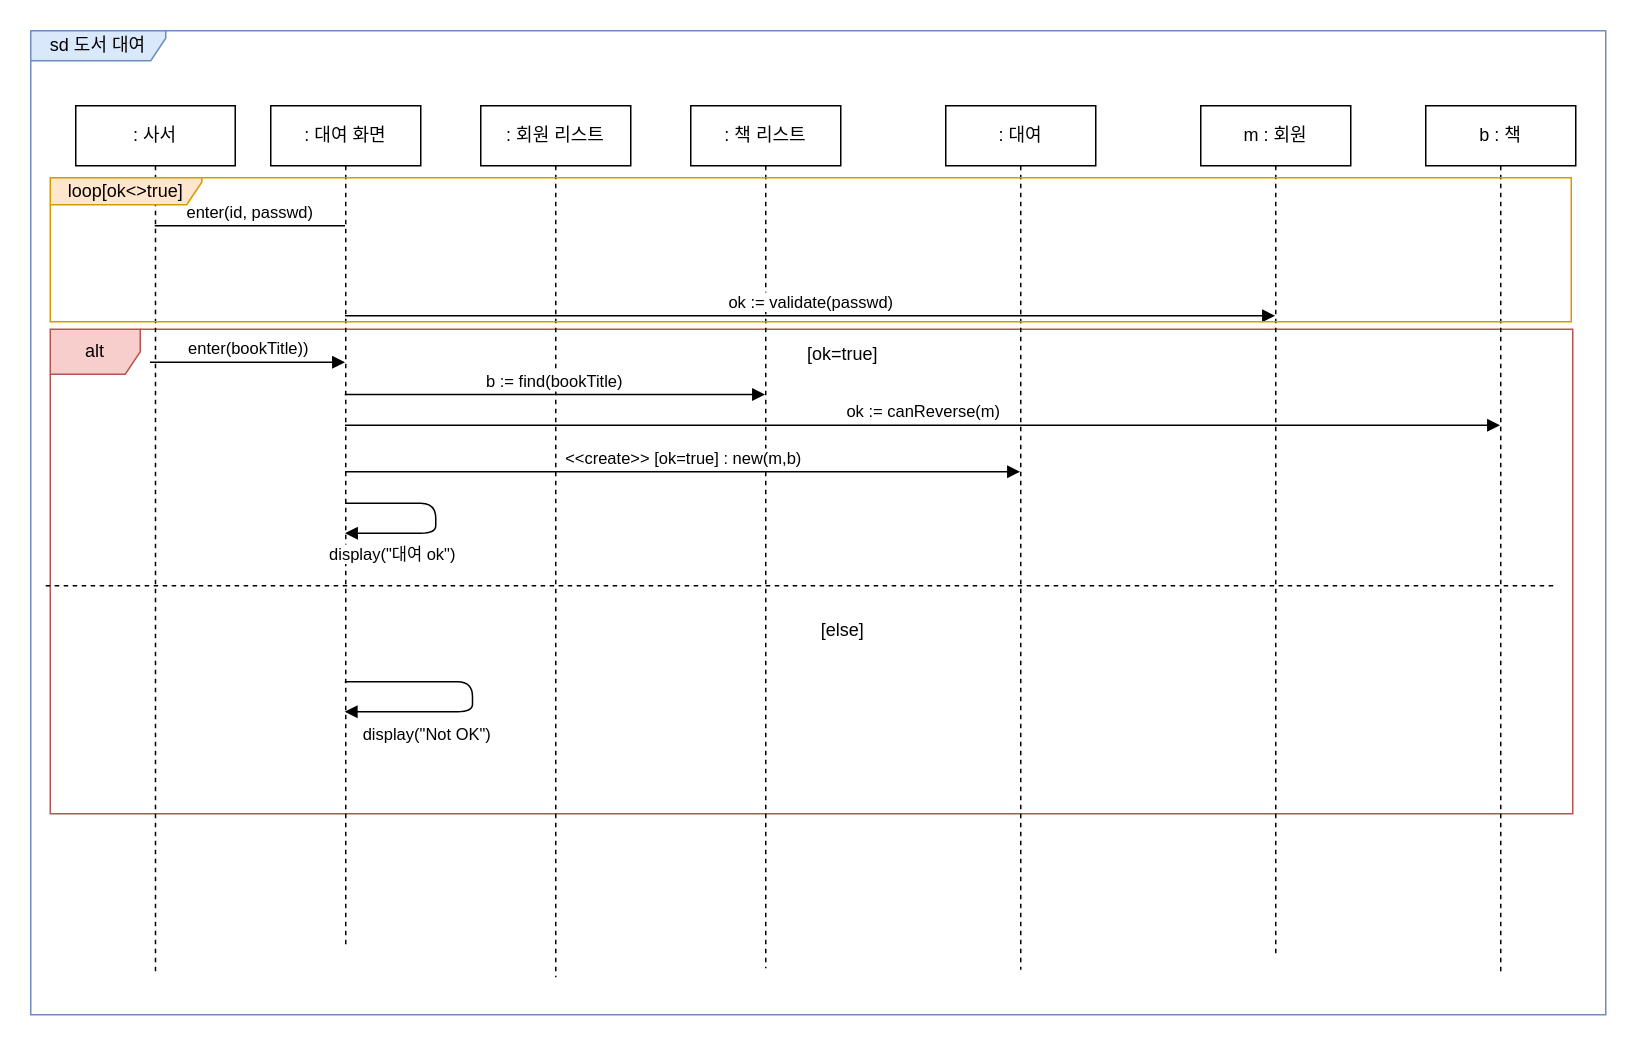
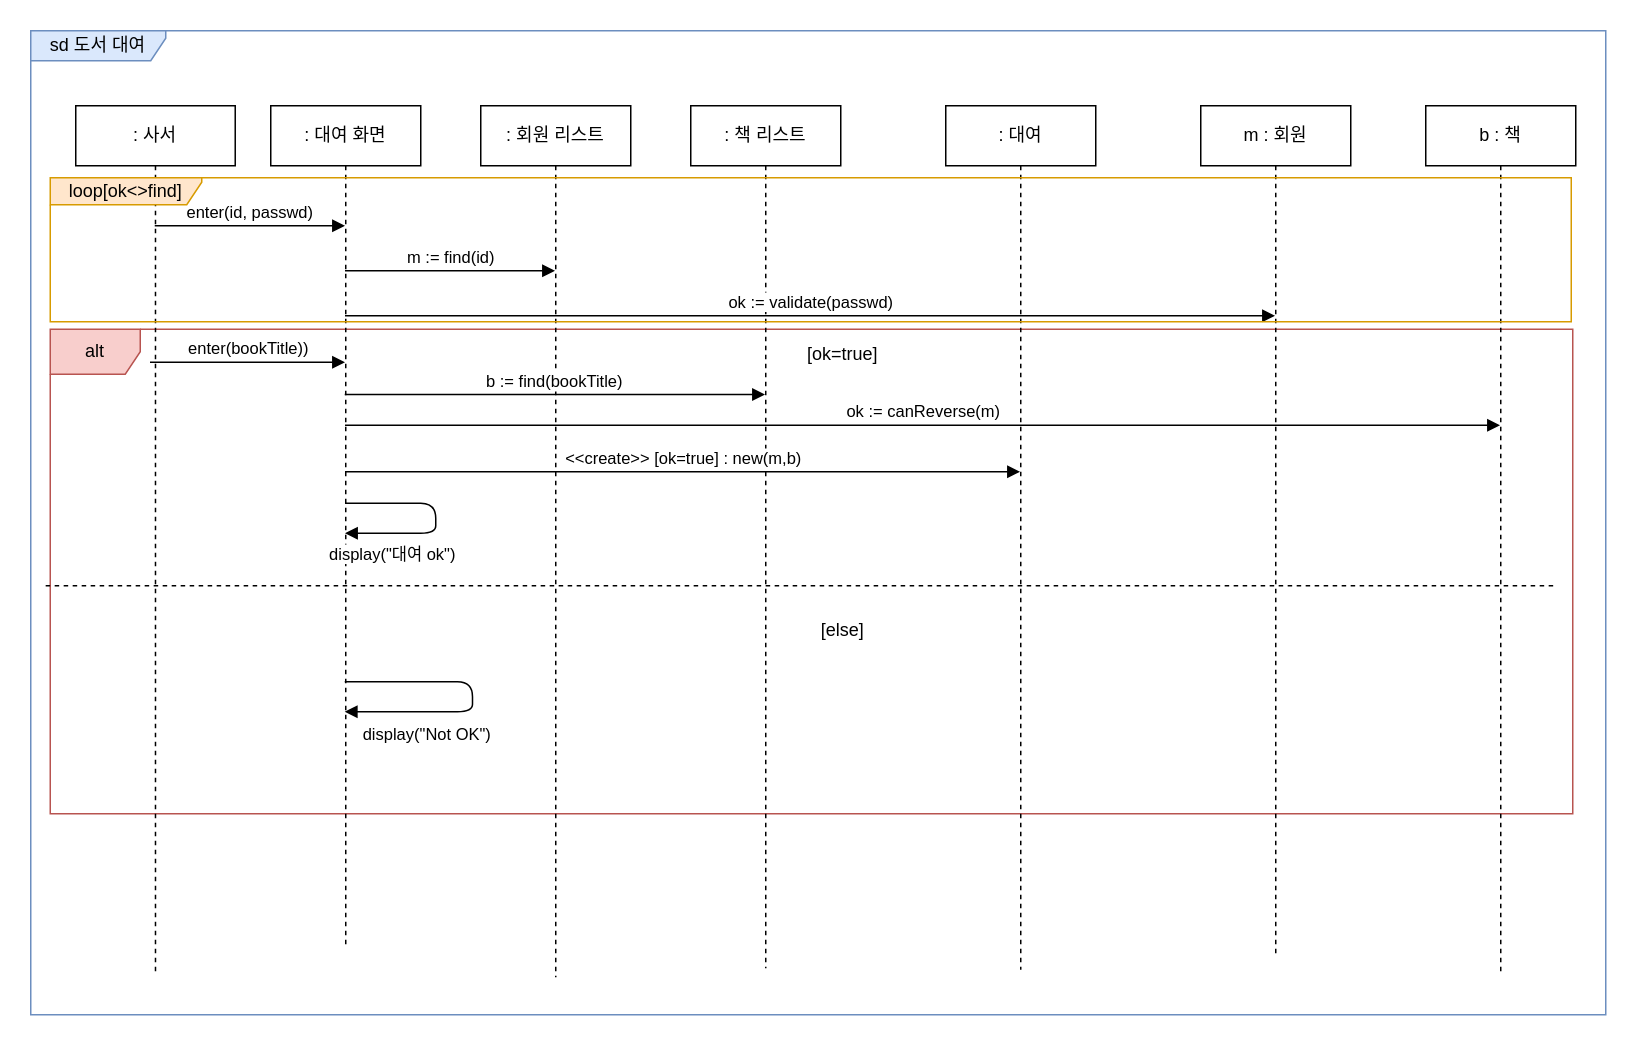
node "loop[ok<>true]": label "loop[ok<>true]" -> "loop[ok<>find]"
edge ": 대여 화면" -- ": 사서": arrowhead none -> block
edge ": 대여 화면" -> ": 회원 리스트": added, label "m := find(id)"
